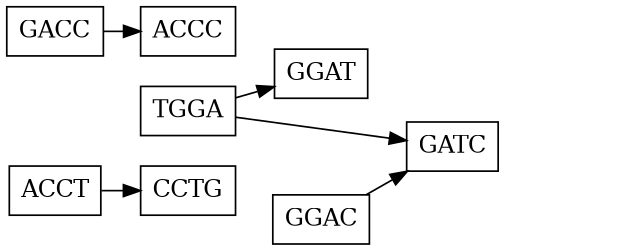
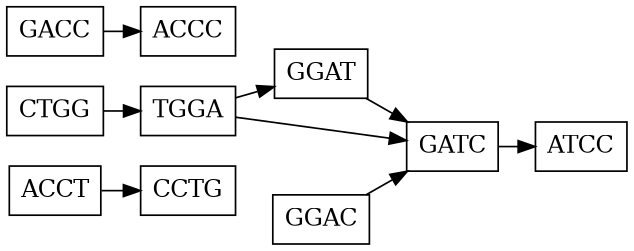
edge "GGAT" -> "GATC": added
node "CTGG": added
node "ATCC": added
